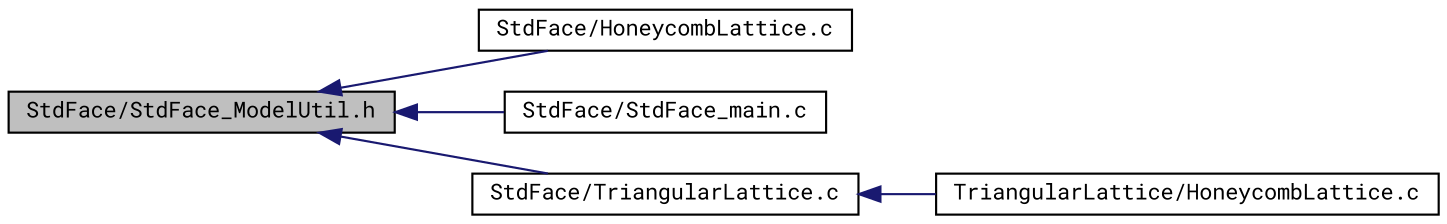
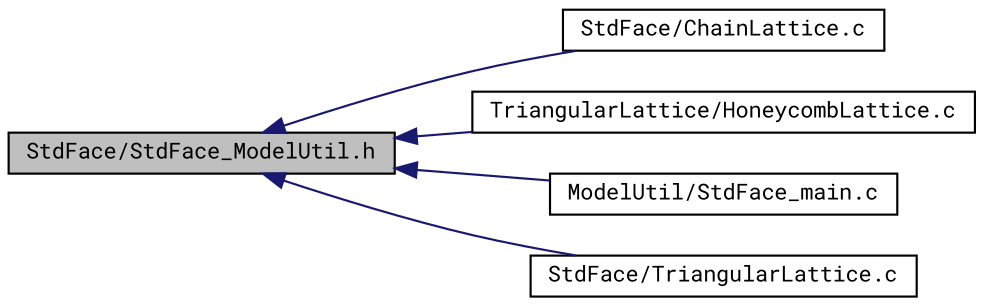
node "StdFace/HoneycombLattice.c": label "StdFace/HoneycombLattice.c" -> "StdFace/ChainLattice.c"
node "StdFace/StdFace_main.c": label "StdFace/StdFace_main.c" -> "ModelUtil/StdFace_main.c"
edge "TriangularLattice/HoneycombLattice.c" -> "StdFace/TriangularLattice.c": now "TriangularLattice/HoneycombLattice.c" -> "StdFace/StdFace_ModelUtil.h"
